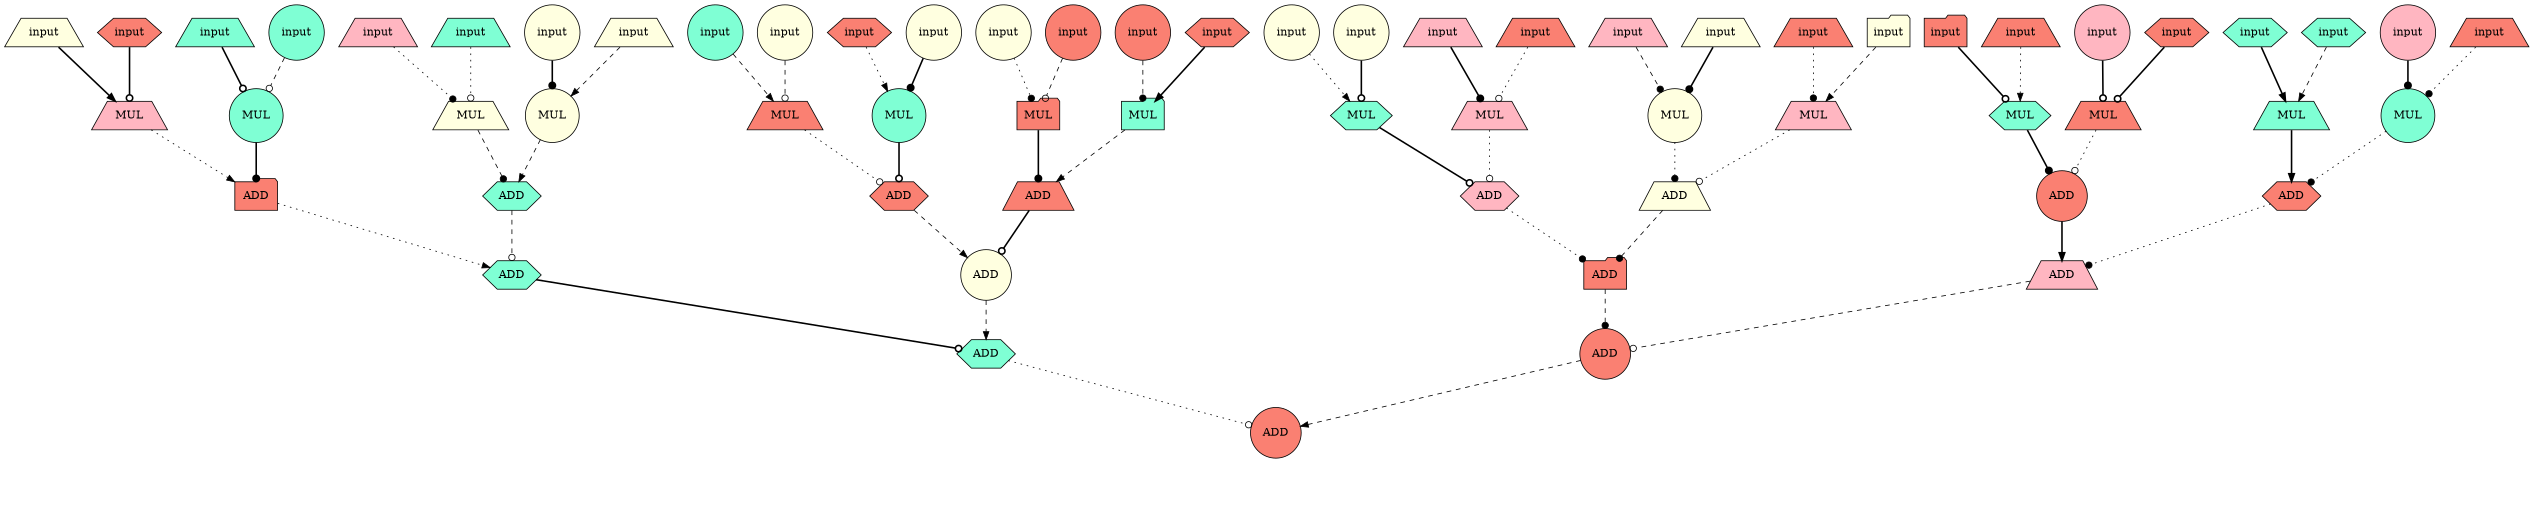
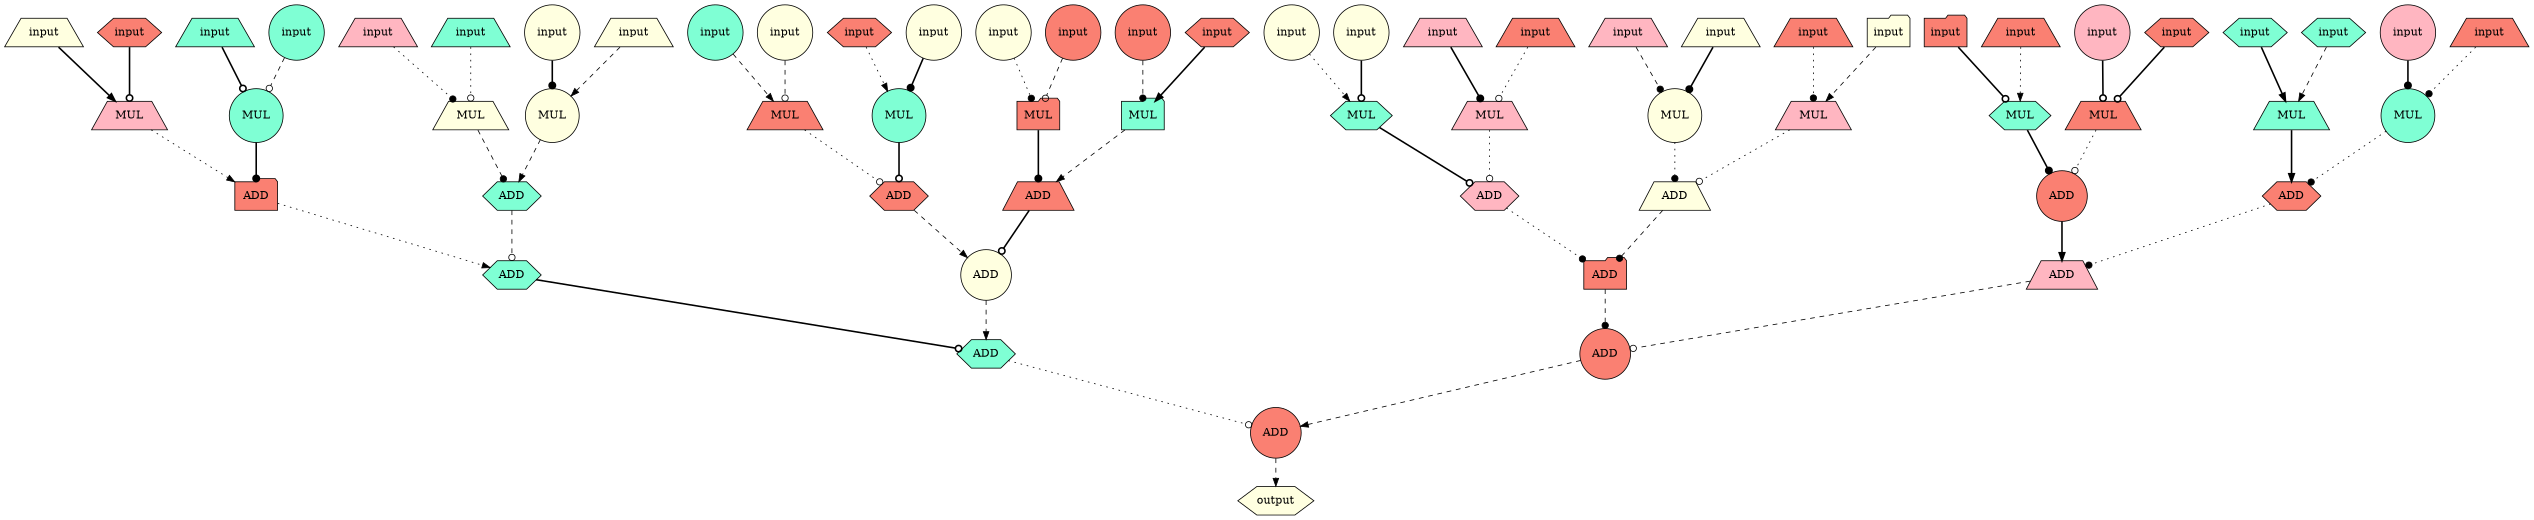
node "output": added
